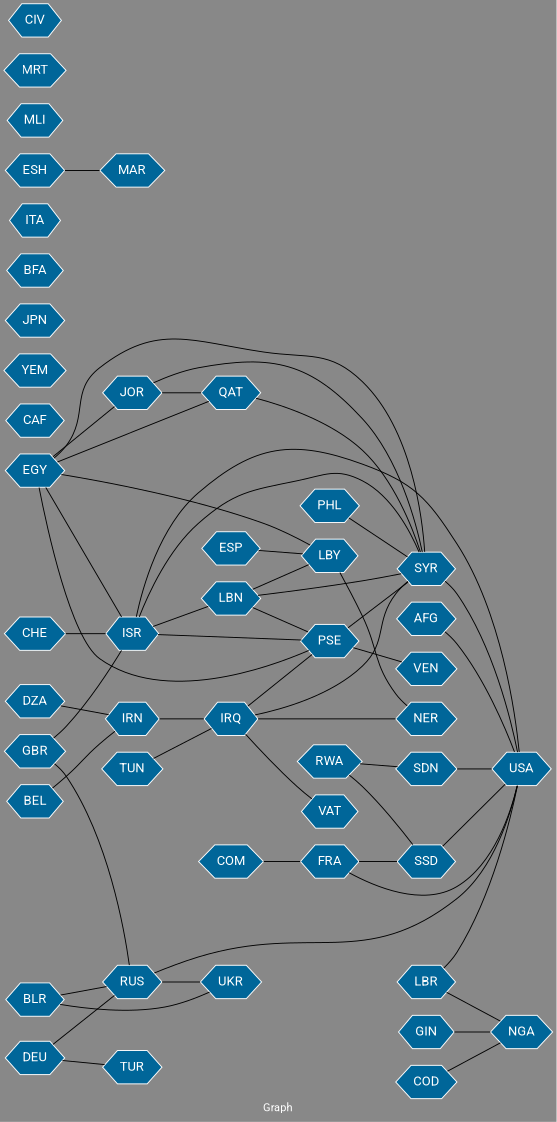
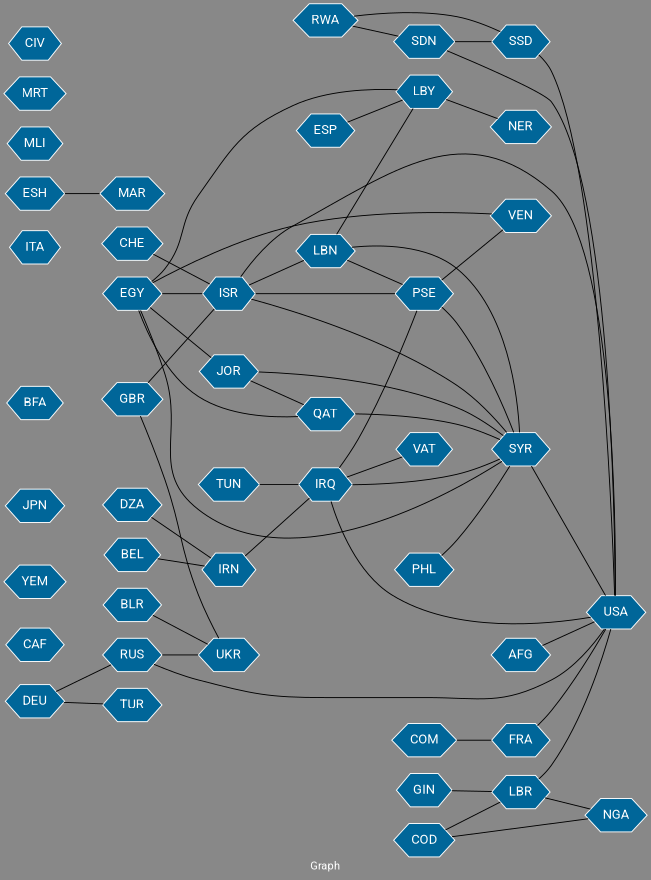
edge "EGY" -- "PSE": now "EGY" -- "VEN"
edge "IRQ" -- "NER": now "IRQ" -- "USA"
edge "LBR" -- "COD": added
edge "GBR" -- "RUS": now "GBR" -- "UKR"
edge "FRA" -- "SSD": now "SDN" -- "SSD"
edge "RUS" -- "BLR": removed
edge "GIN" -- "NGA": now "GIN" -- "LBR"
